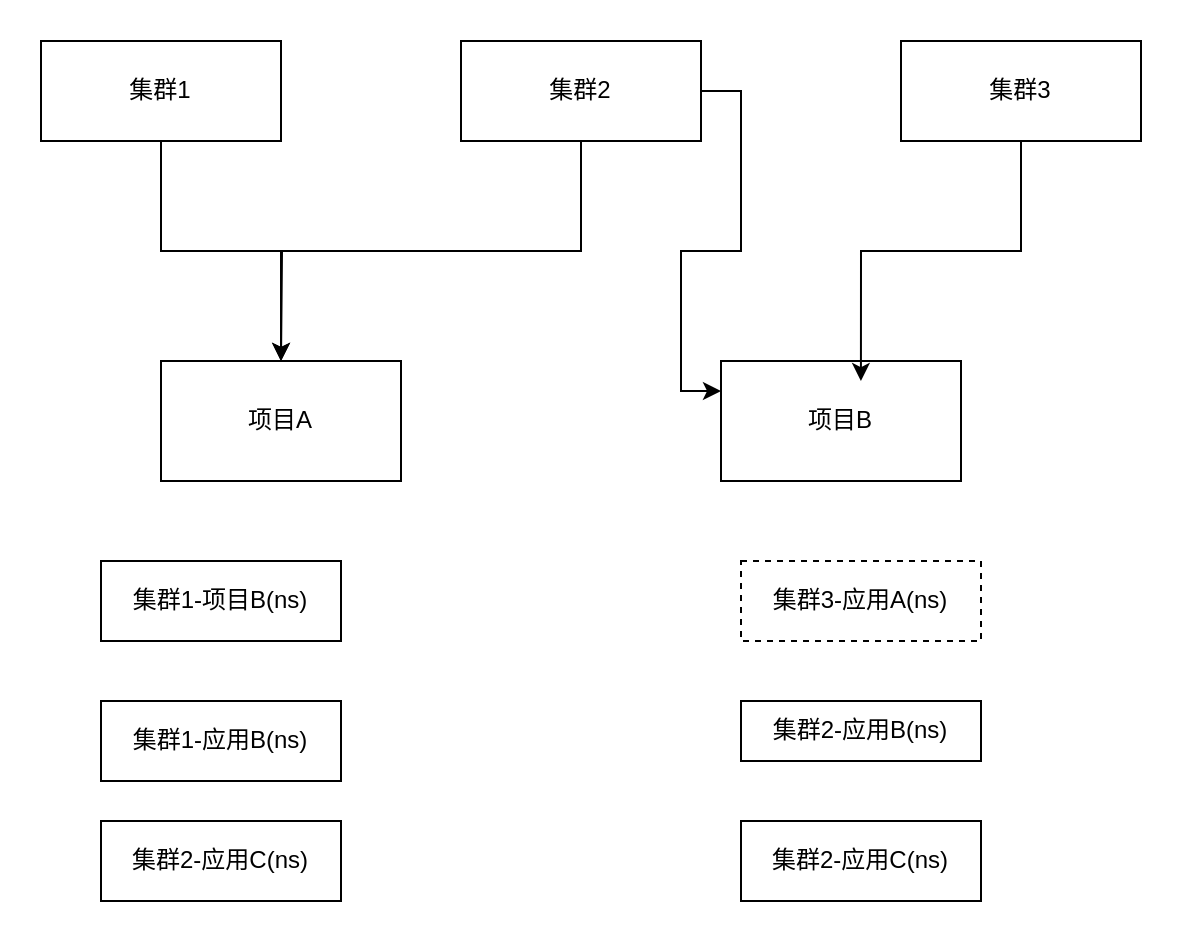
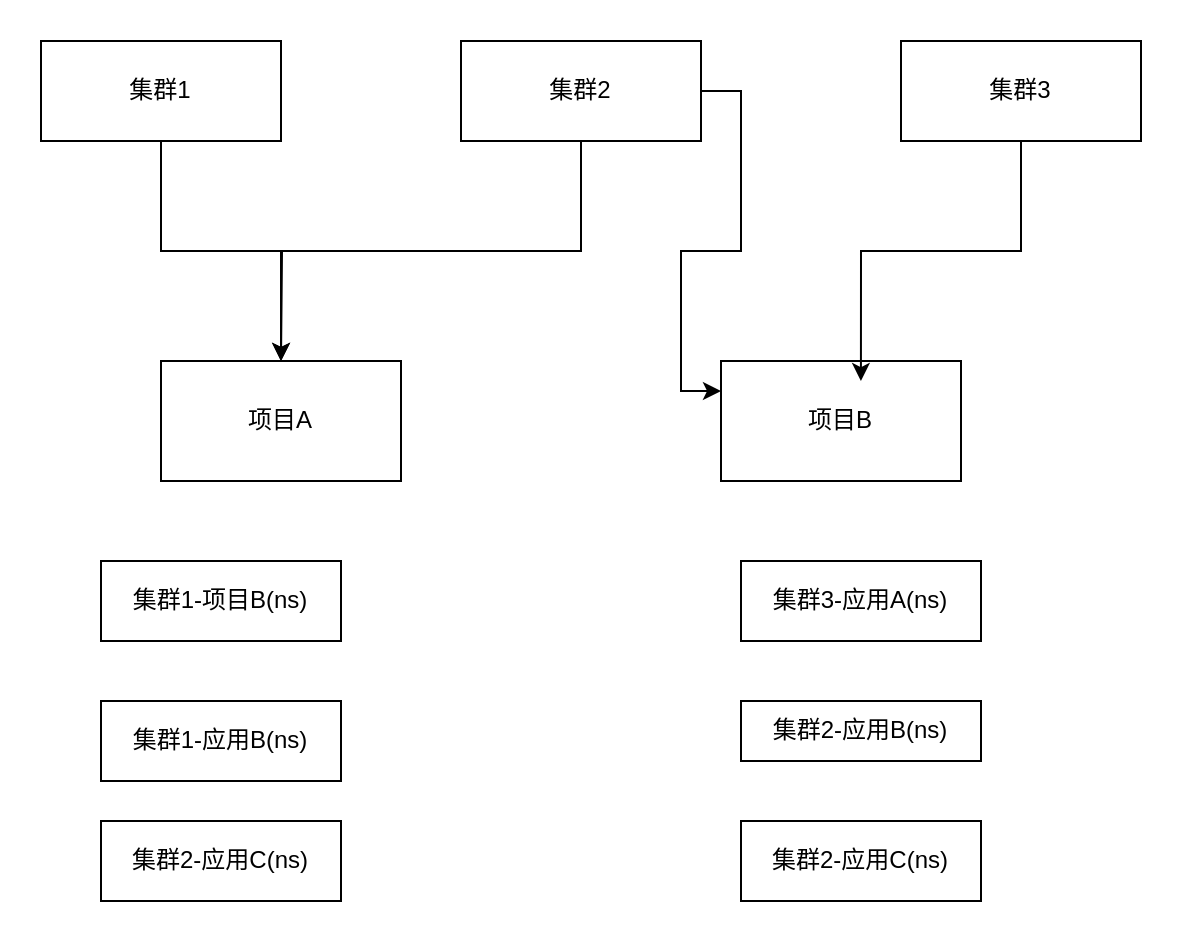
node "集群3-应用A(ns)": style dashed -> solid
